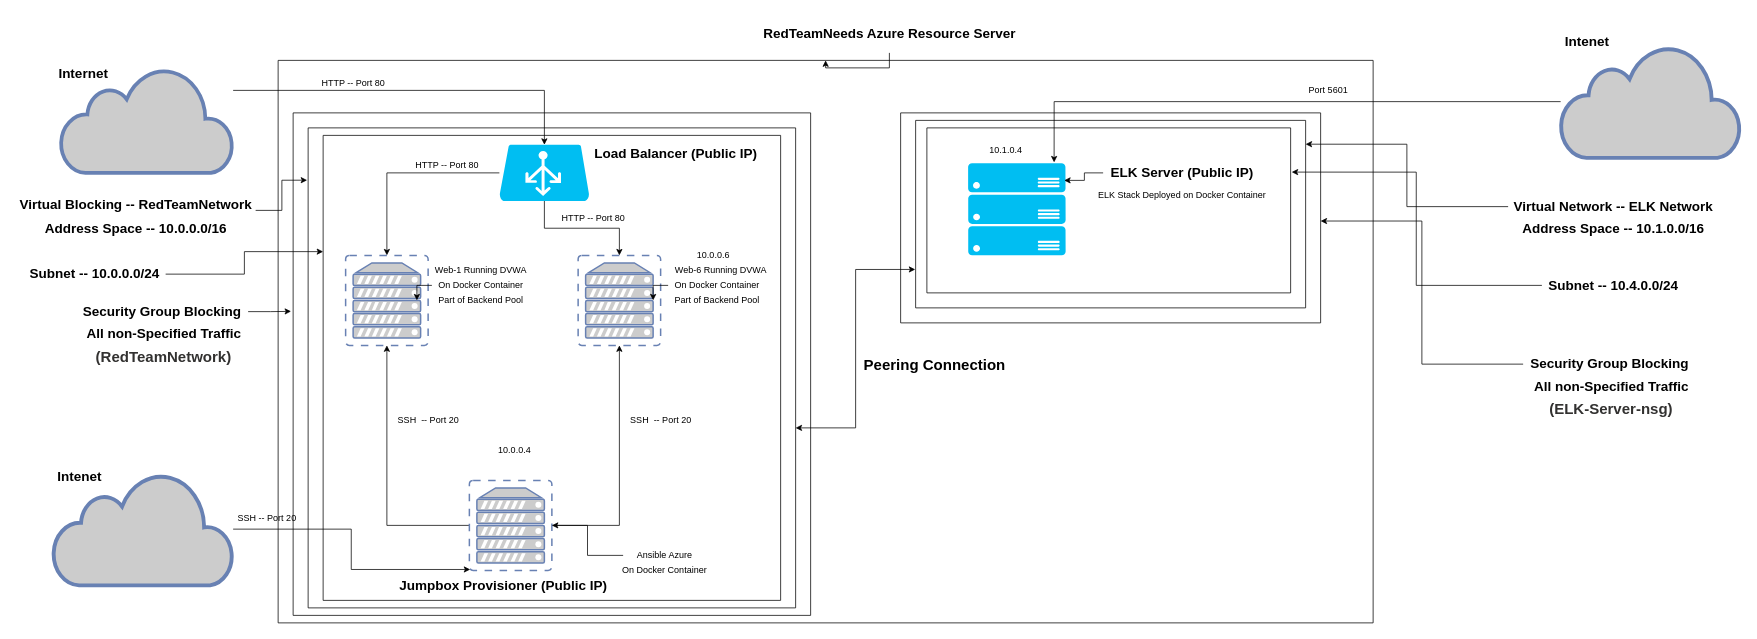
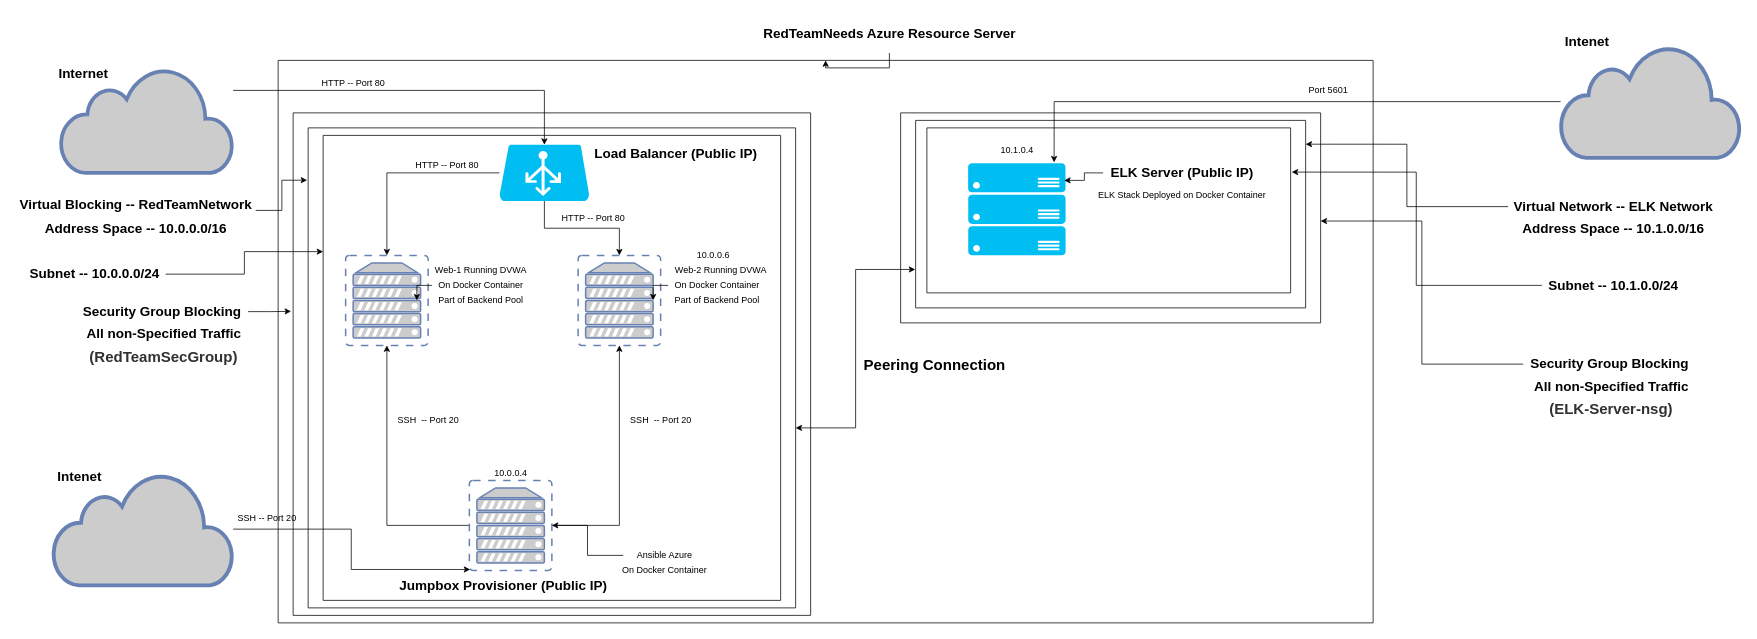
node "10.1.0.4": moved (1005, 150) -> (1017, 150)
node "Web-6 Running DVWA": label "Web-6 Running DVWA" -> "Web-2 Running DVWA"
node "Subnet -- 10.4.0.0/24": label "Subnet -- 10.4.0.0/24" -> "Subnet -- 10.1.0.0/24"
node "(RedTeamNetwork)": label "(RedTeamNetwork)" -> "(RedTeamSecGroup)"
node "10.0.0.4": moved (514, 450) -> (510, 473)
